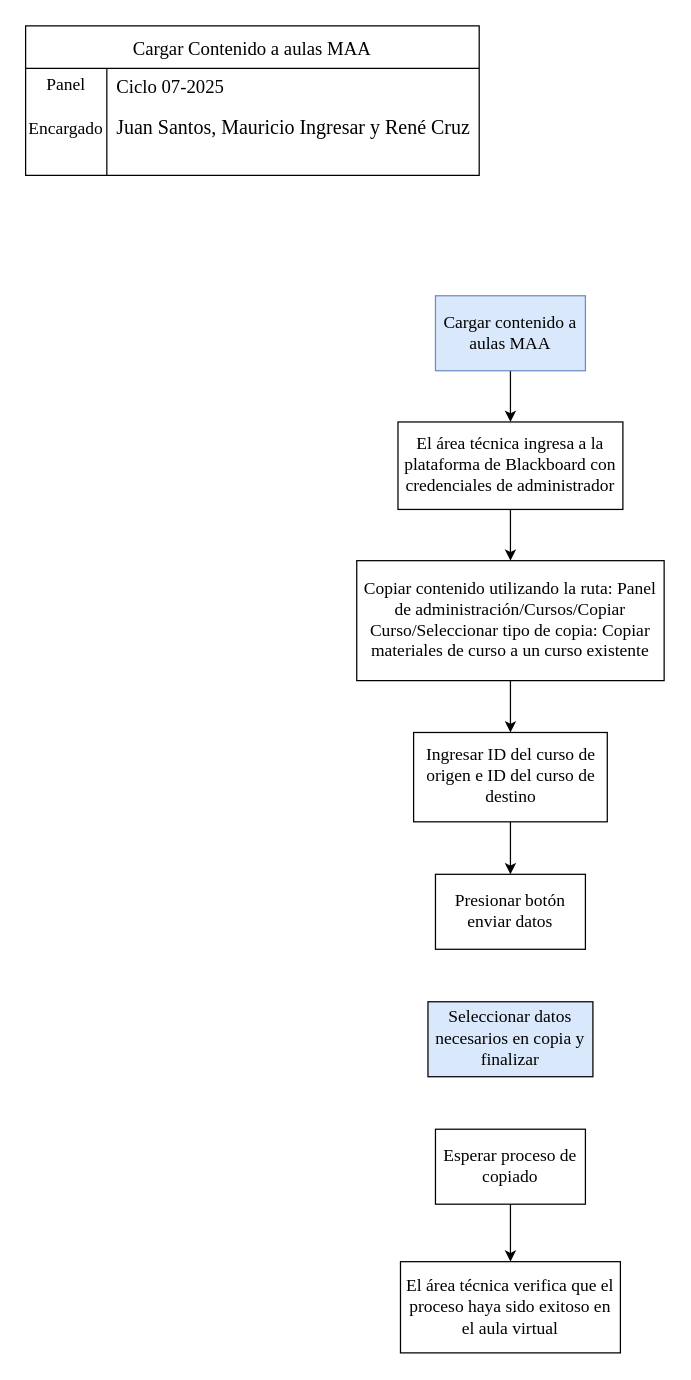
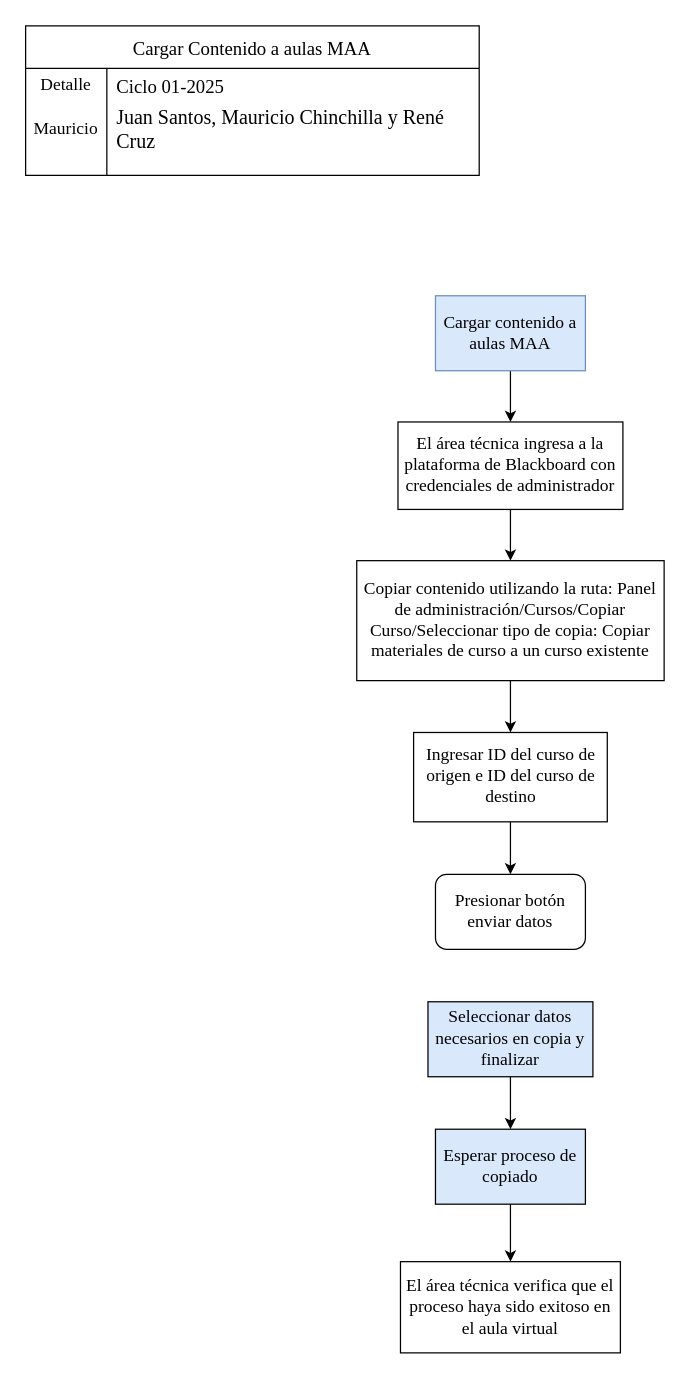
node "Panel": label "Panel" -> "Detalle"
node "Ciclo 07-2025": label "Ciclo 07-2025" -> "Ciclo 01-2025"
node "Encargado": label "Encargado" -> "Mauricio"
node "Juan Santos, Mauricio Ingresar y René Cruz": label "Juan Santos, Mauricio Ingresar y René Cruz" -> "Juan Santos, Mauricio Chinchilla y René Cruz"
node "Presionar botón enviar datos": shape rectangle -> rounded rectangle
edge "Seleccionar datos necesarios en copia y finalizar" -> "Esperar proceso de copiado": added
node "Esperar proceso de copiado": fillcolor #ffffff -> #dae8fc
